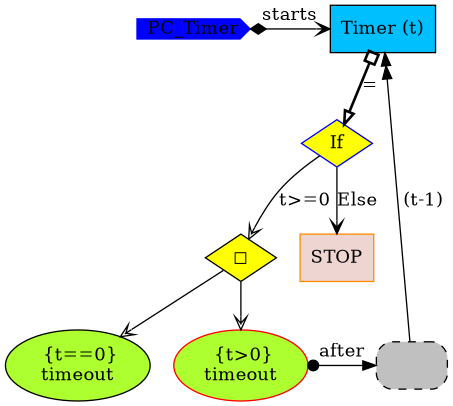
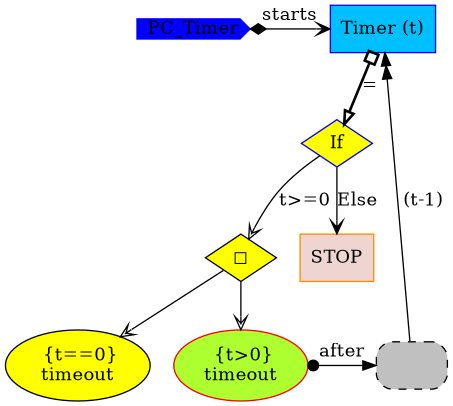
node "Timer (t)": color black -> blue
node "{t==0} timeout": fillcolor greenyellow -> yellow
